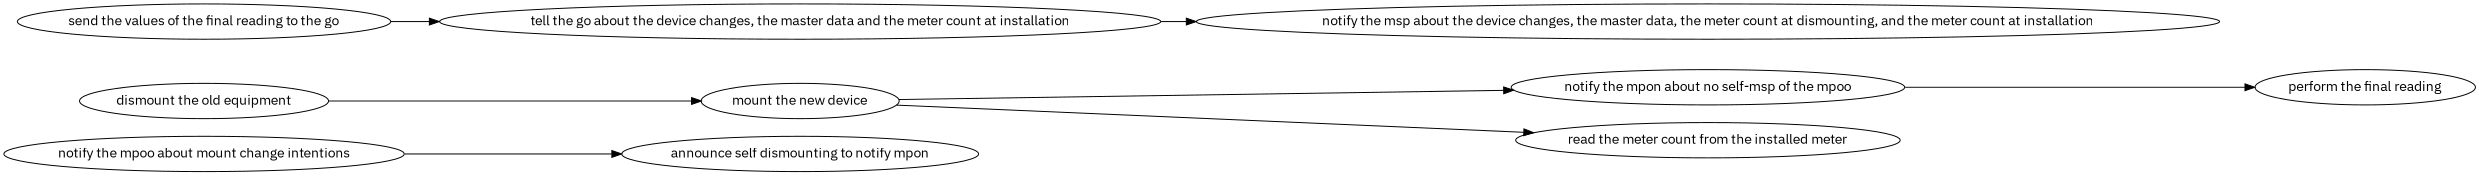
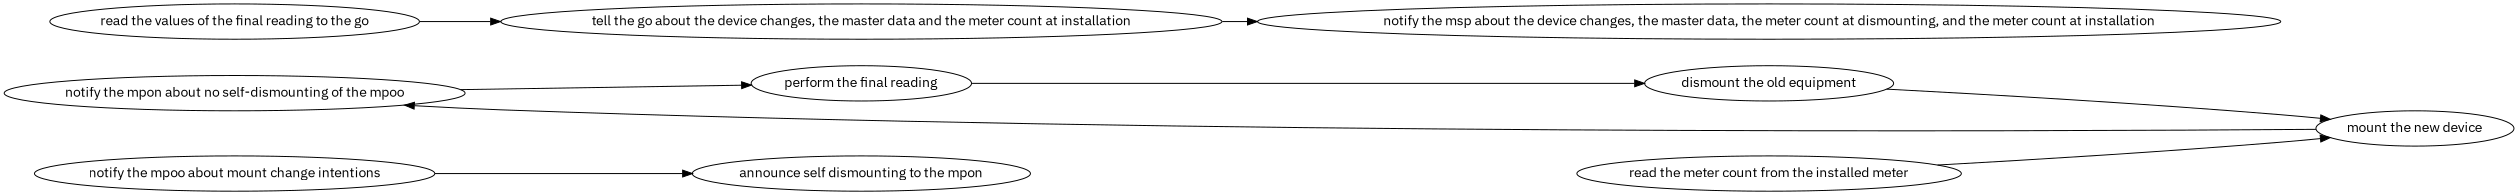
node "send the values of the final reading to the go": label "send the values of the final reading to the go" -> "read the values of the final reading to the go"
edge "perform the final reading" -> "dismount the old equipment": added
node "notify the mpon about no self-msp of the mpoo": label "notify the mpon about no self-msp of the mpoo" -> "notify the mpon about no self-dismounting of the mpoo"
edge "mount the new device" -> "read the meter count from the installed meter": reversed
node "announce self dismounting to notify mpon": label "announce self dismounting to notify mpon" -> "announce self dismounting to the mpon"
